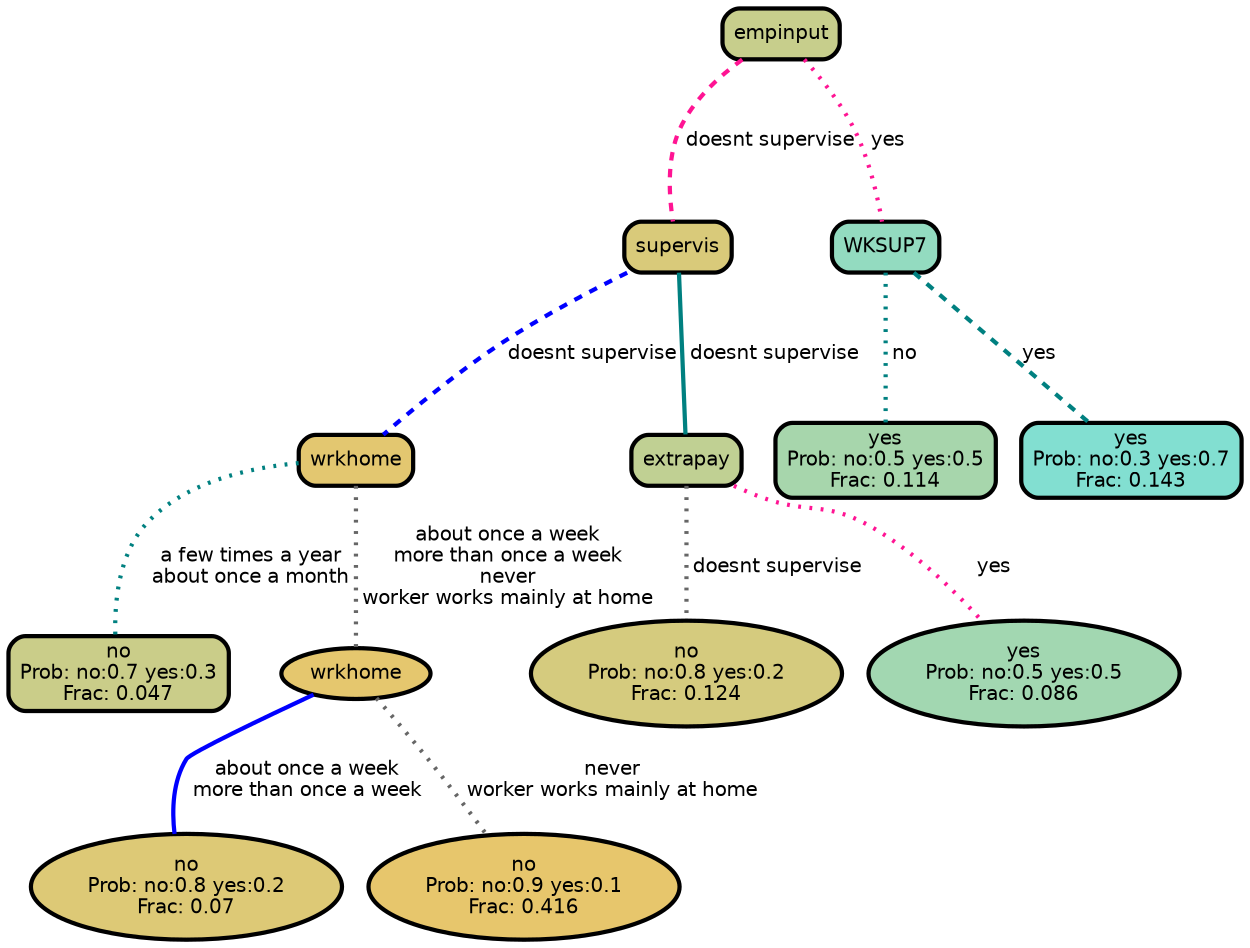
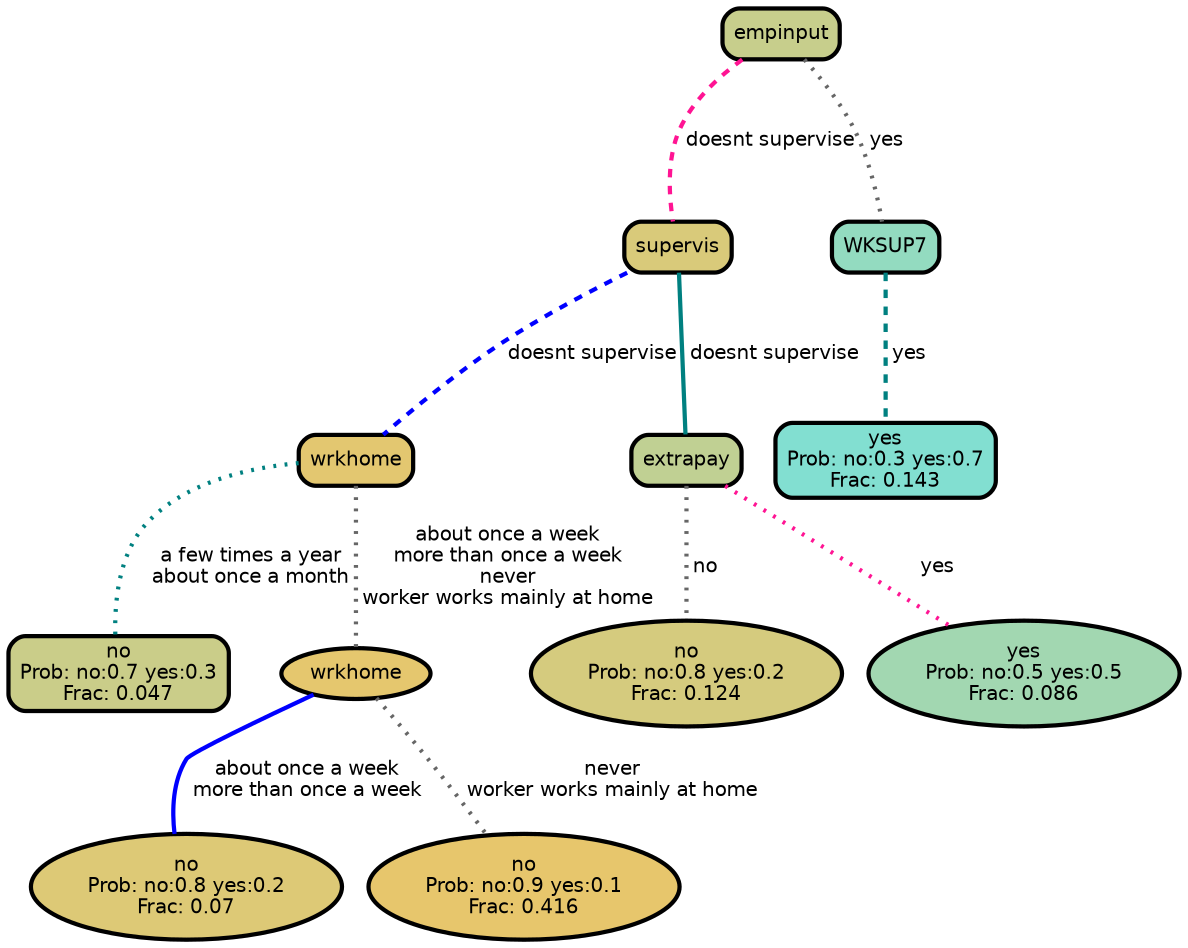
edge "empinput" -- "WKSUP7": color deeppink -> gray40
node "yes Prob: no:0.5 yes:0.5 Frac: 0.114": removed
edge "extrapay" -- "no Prob: no:0.8 yes:0.2 Frac: 0.124": label " doesnt supervise" -> " no"
